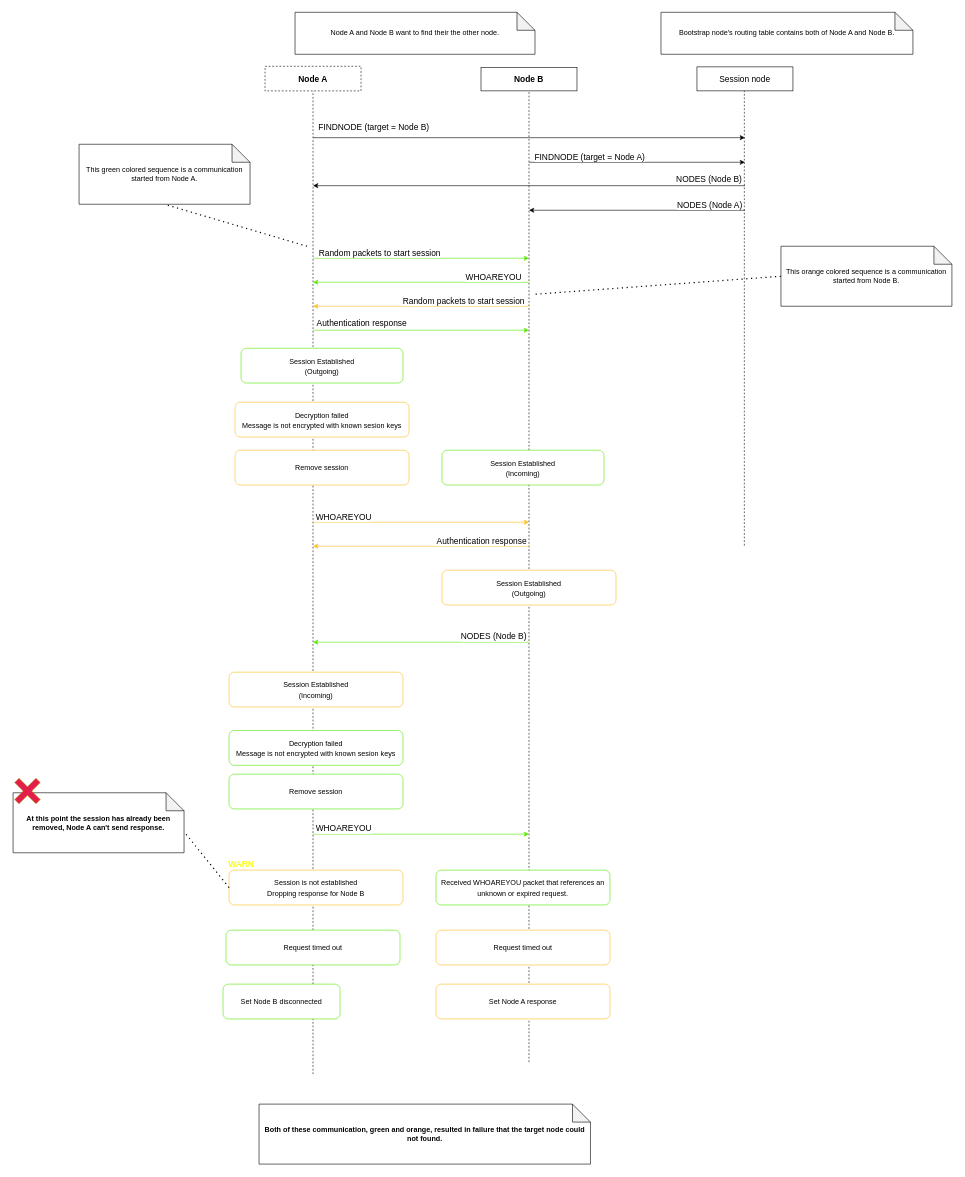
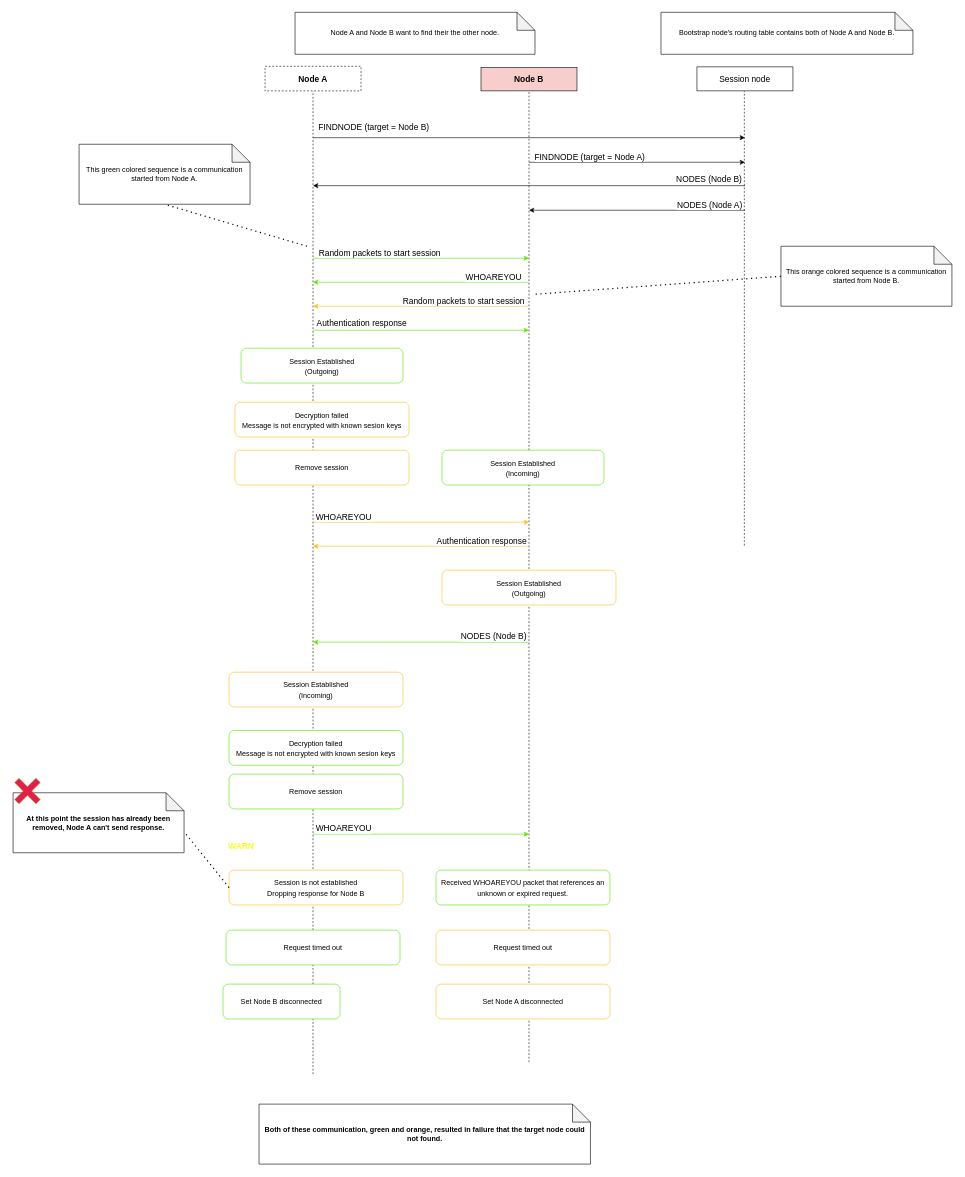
node "Node B": fillcolor #ffffff -> #f8cecc
node "WARN": moved (241, 864) -> (241, 846)
node "Set Node A response": label "Set Node A response" -> "Set Node A disconnected"
